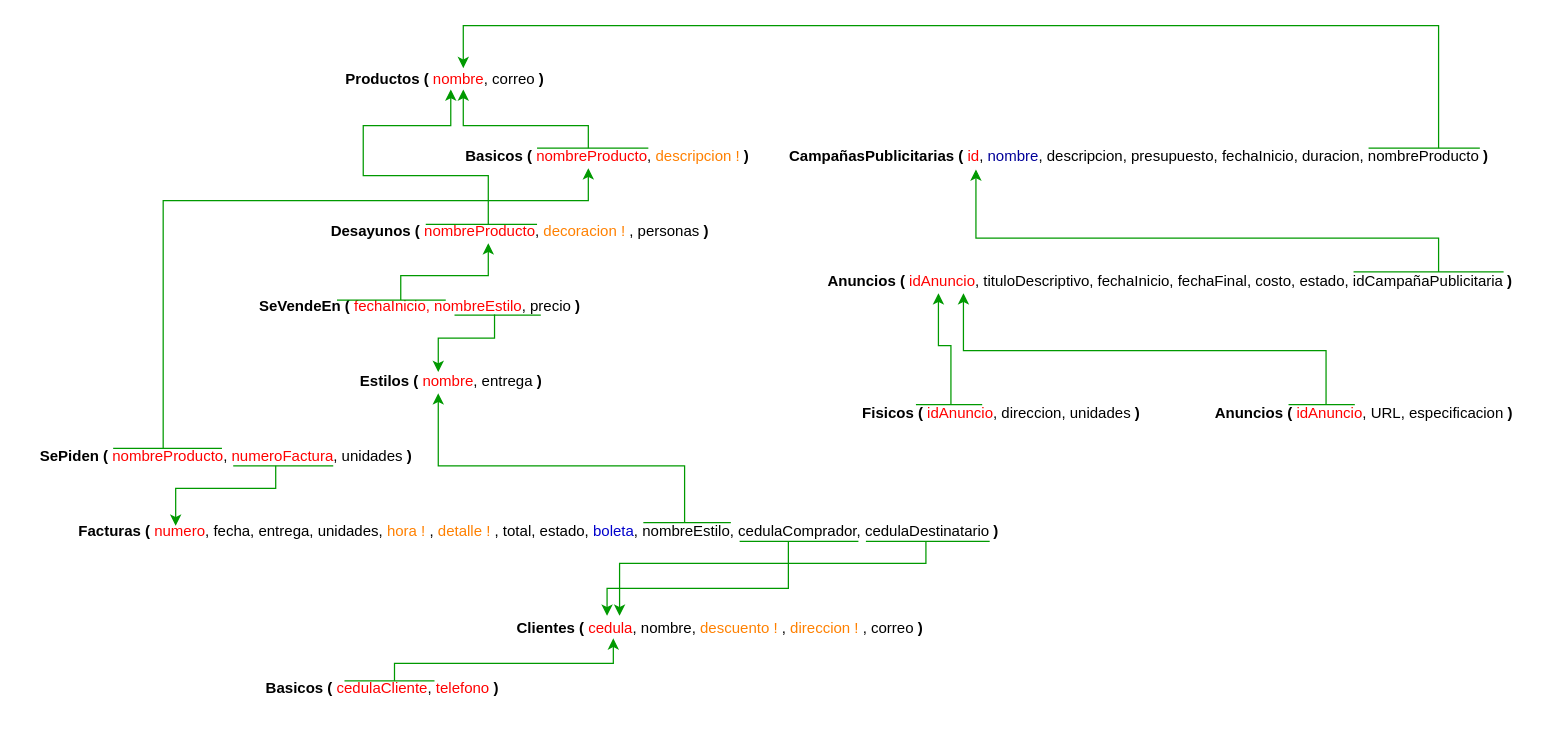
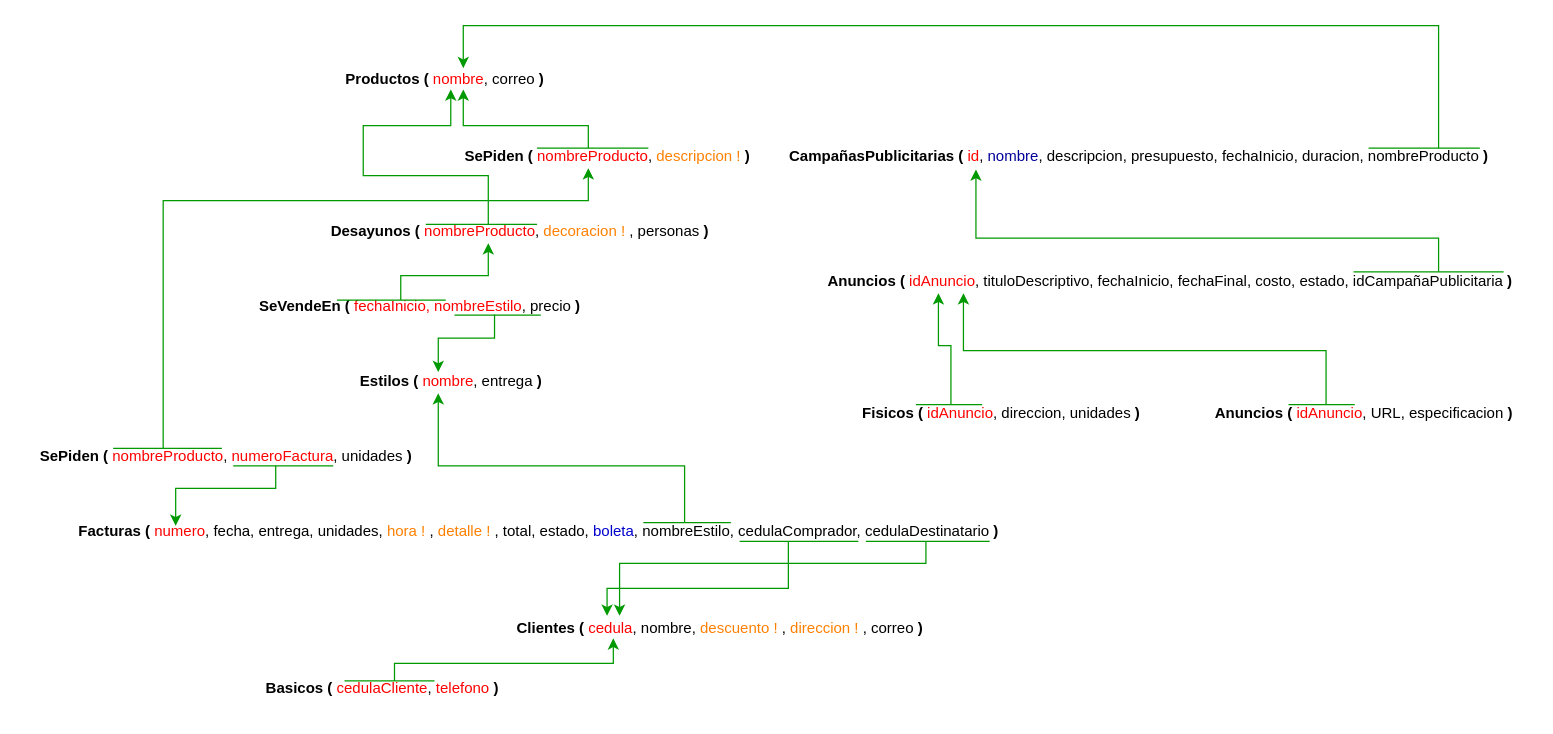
node "Basicos ( nombreProducto, descripcion ! )": label "Basicos ( nombreProducto, descripcion ! )" -> "SePiden ( nombreProducto, descripcion ! )"
